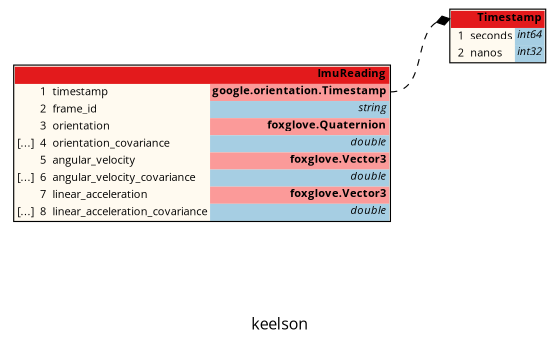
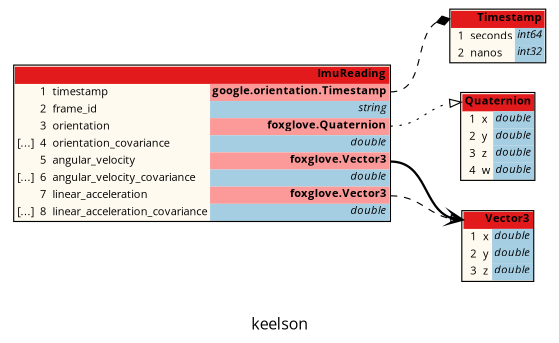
node "Quaternion": added
node "Vector3": added
